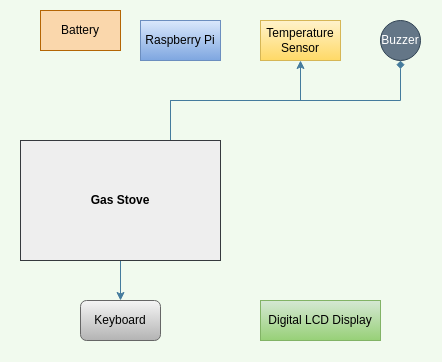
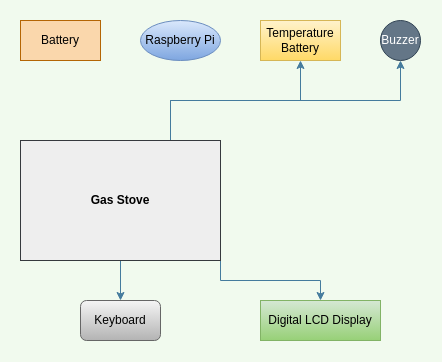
node "Battery": moved (81, 31) -> (61, 41)
node "Raspberry Pi": shape rectangle -> ellipse
node "Temperature Sensor": label "Temperature Sensor" -> "Temperature Battery"
edge "Gas Stove" -> "Buzzer": arrowhead diamond -> classic
edge "Gas Stove" -> "Digital LCD Display": added
